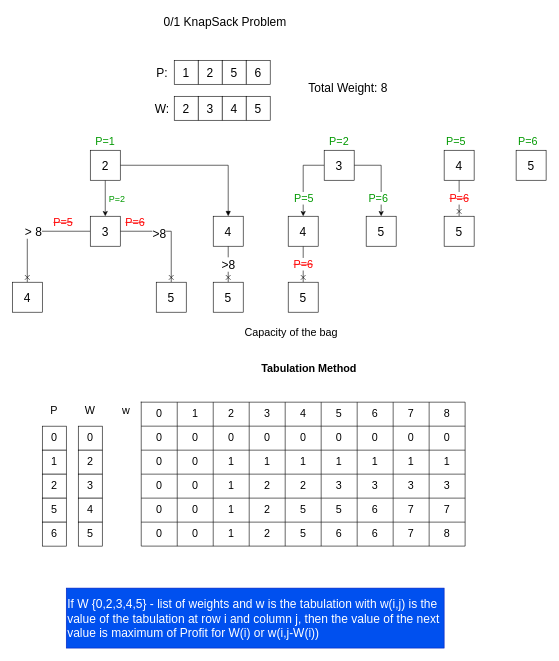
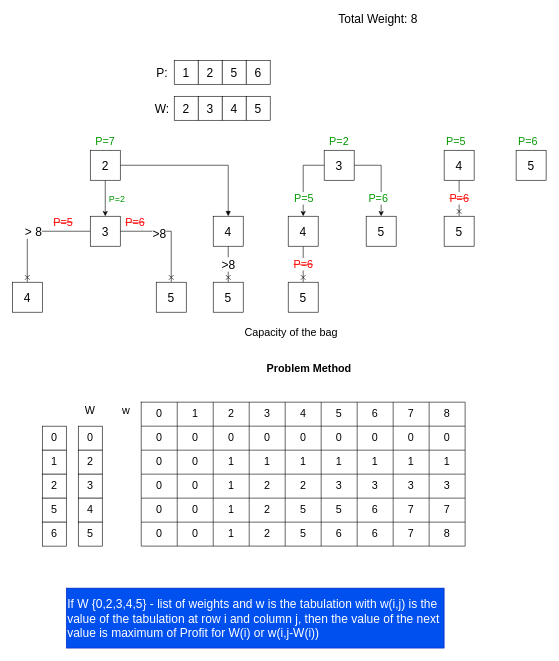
node "0/1 KnapSack Problem": removed
node "Total Weight: 8": moved (348, 87) -> (378, 18)
node "P=1": label "P=1" -> "P=7"
node "Tabulation Method": label "Tabulation Method" -> "Problem Method"
node "P": removed
